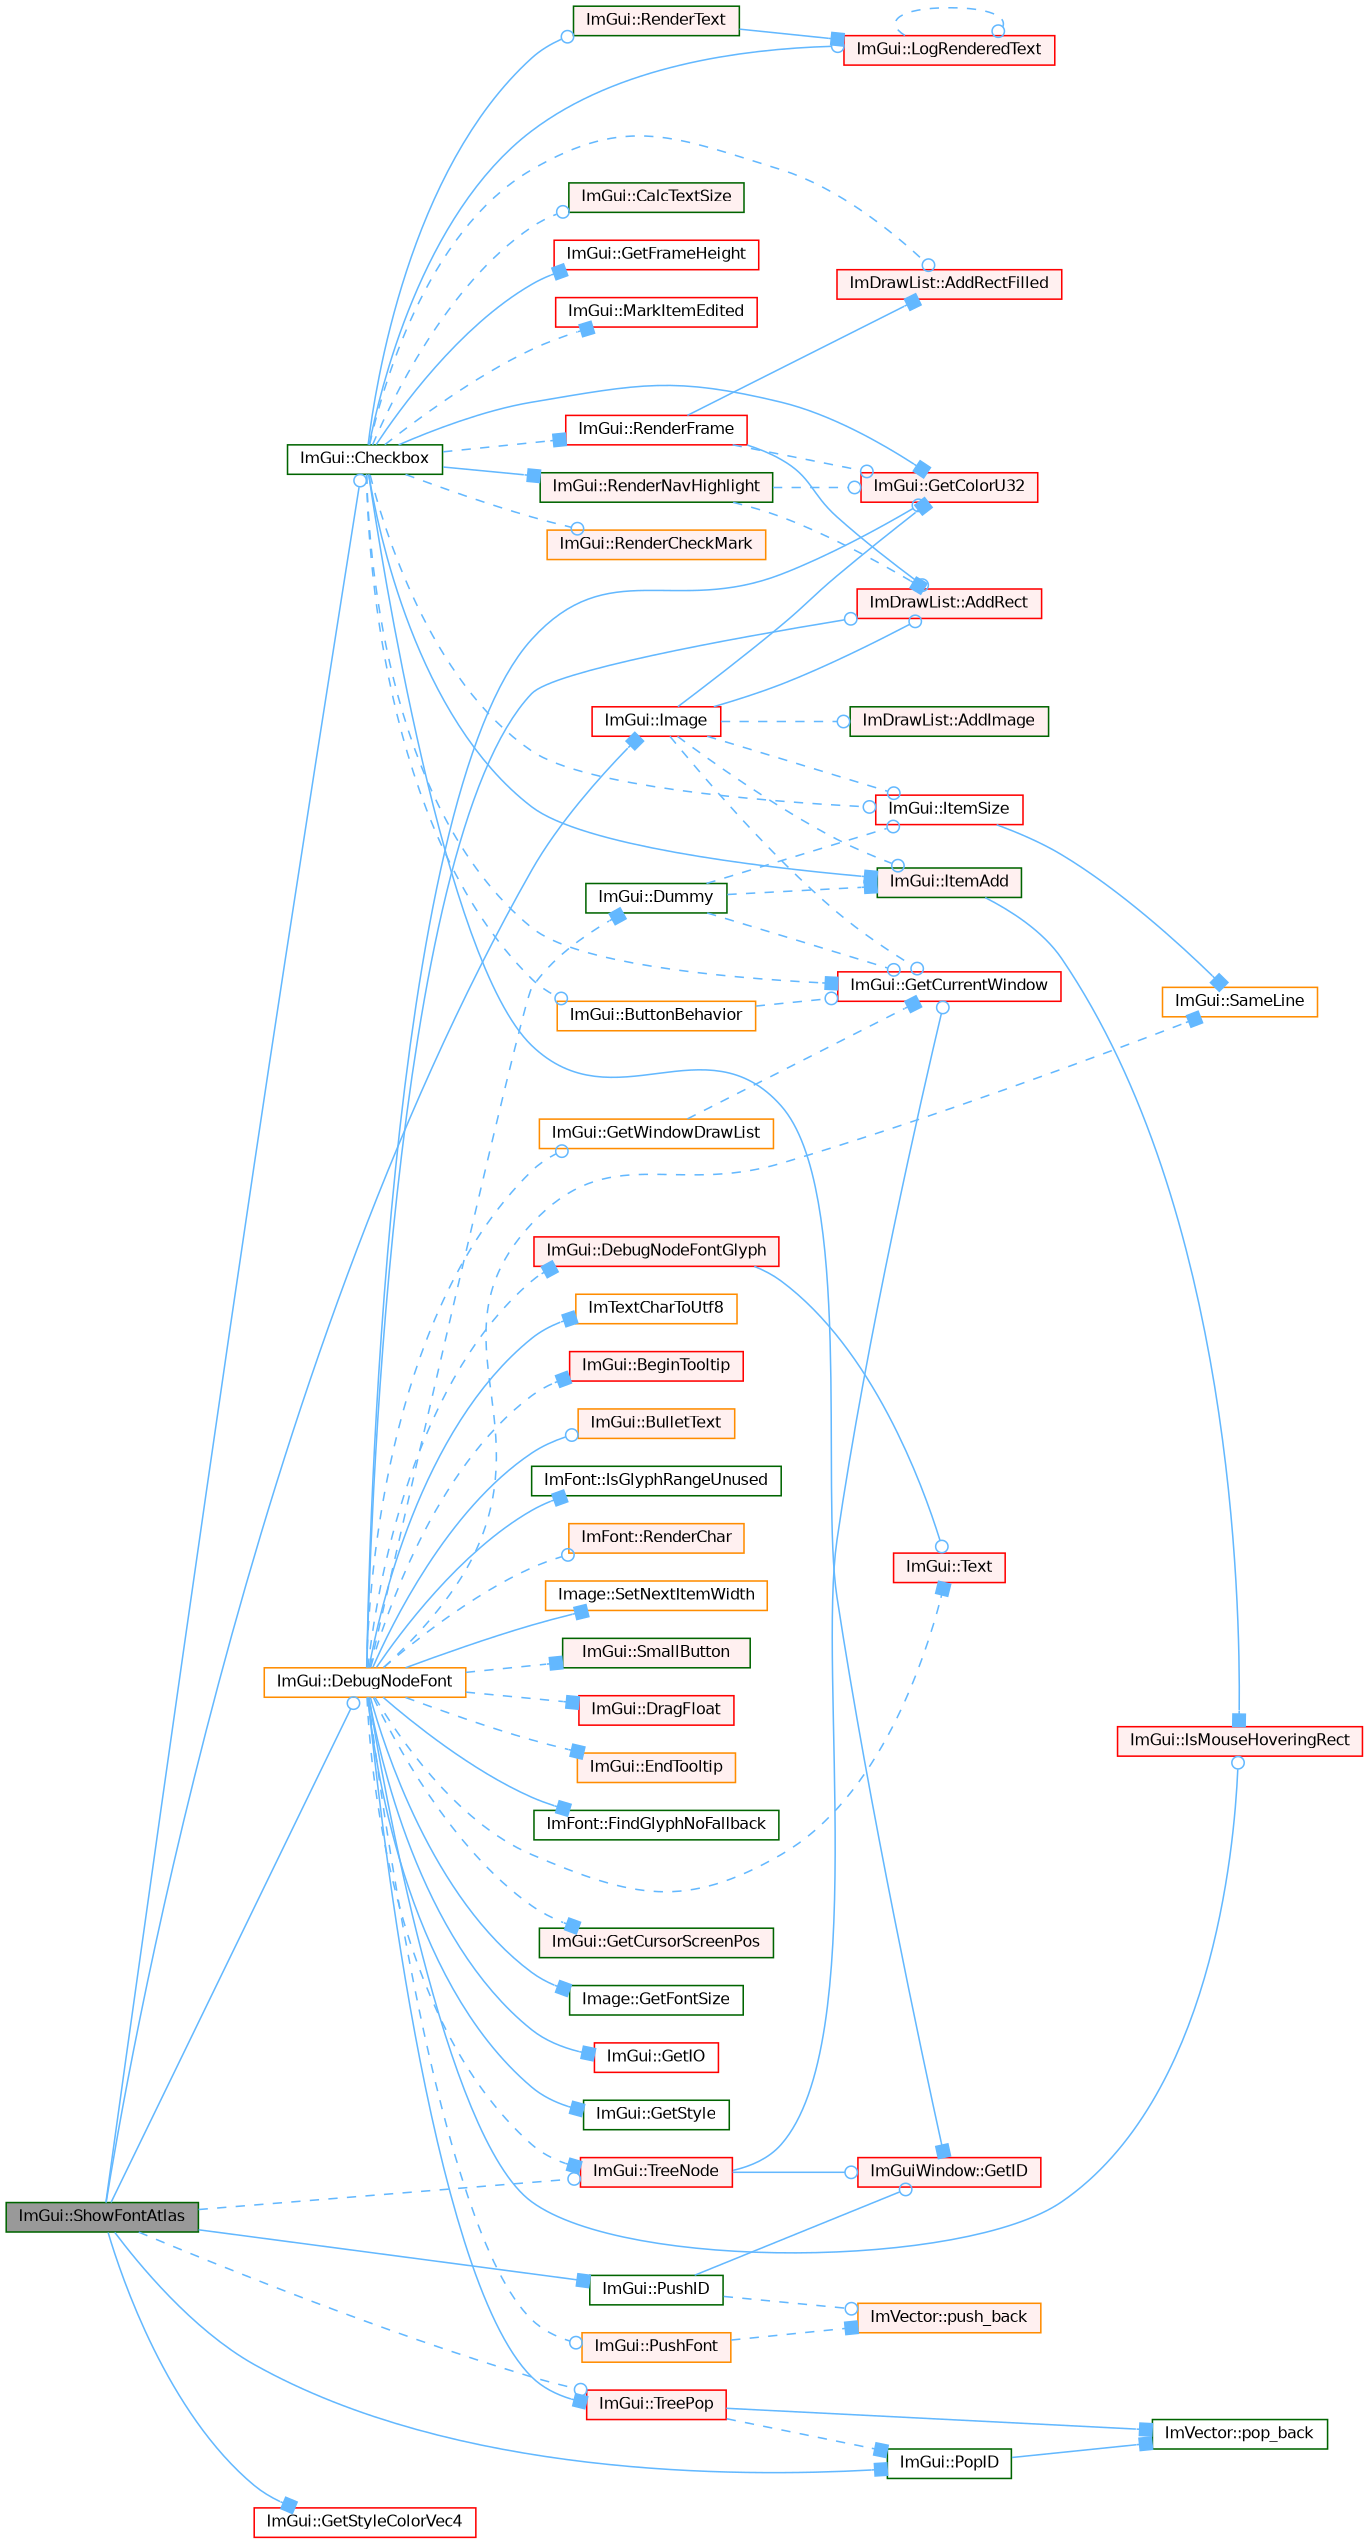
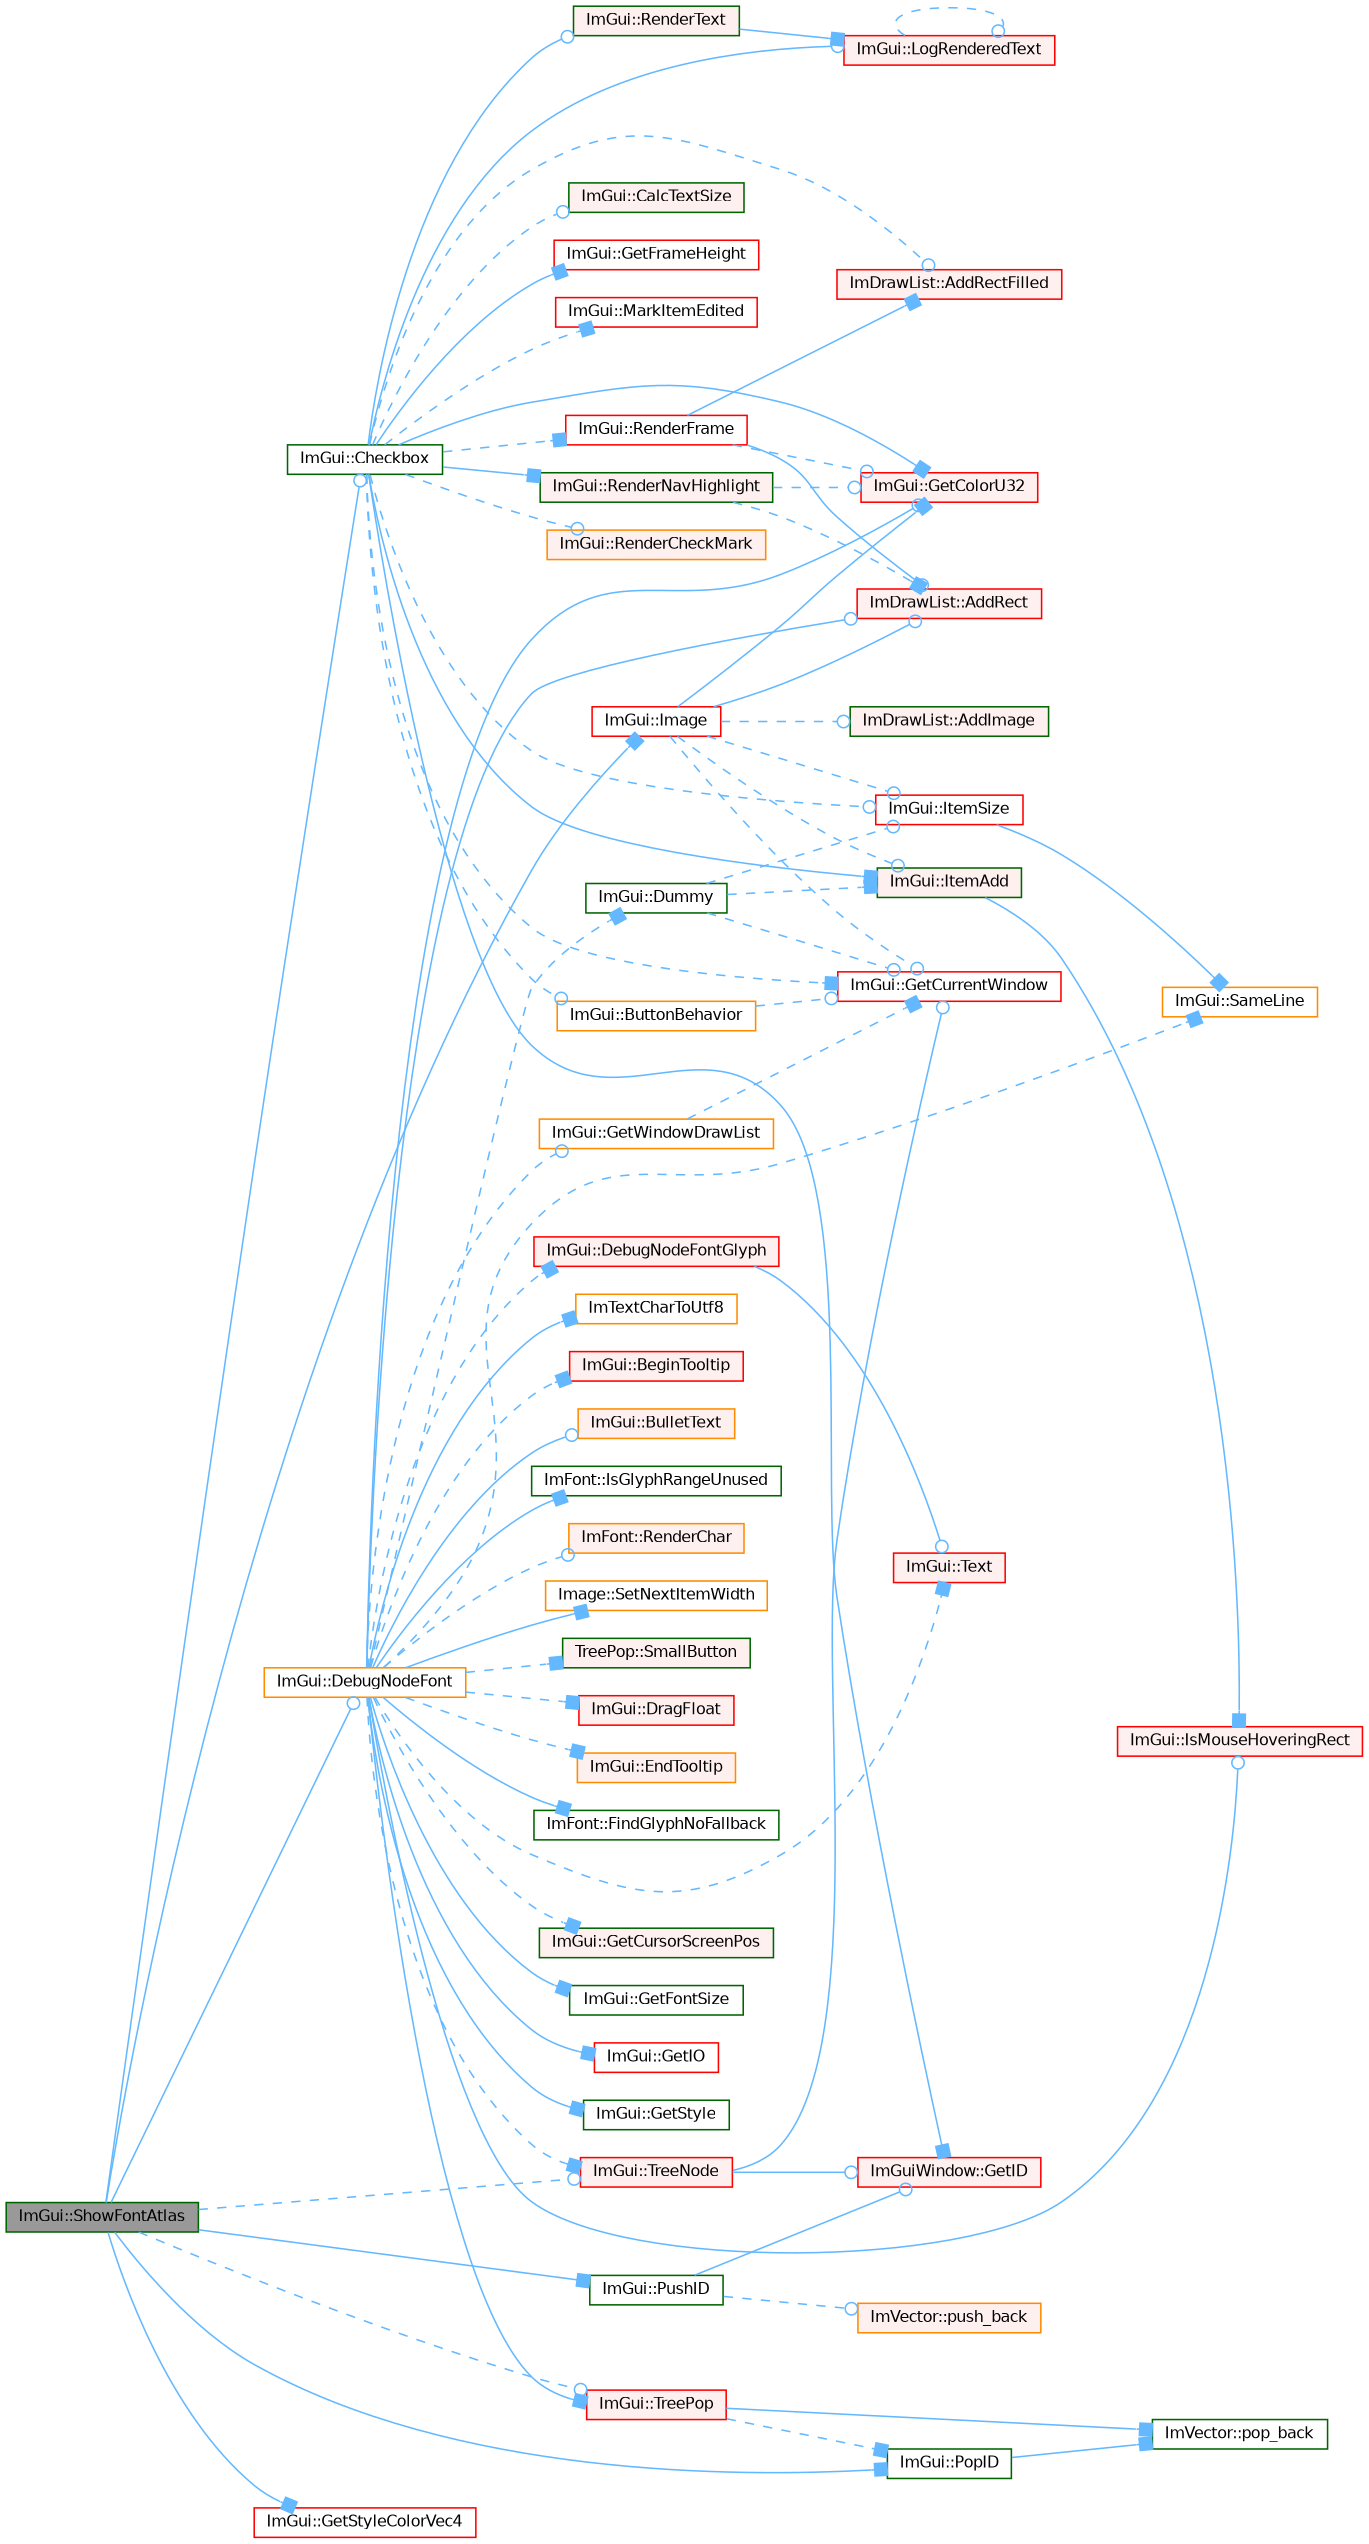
node "ImGui::SmallButton": label "ImGui::SmallButton" -> "TreePop::SmallButton"
node "Image::GetFontSize": label "Image::GetFontSize" -> "ImGui::GetFontSize"
node "ImGui::PushFont": removed
